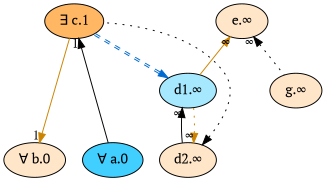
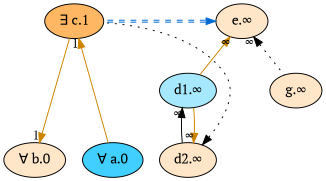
edge "∃ c.1" -> "d1.∞": now "∃ c.1" -> "e.∞"
edge "∀ a.0" -> "∃ c.1": color black -> #cc8400
edge "d1.∞" -> "d2.∞": style dotted -> solid
